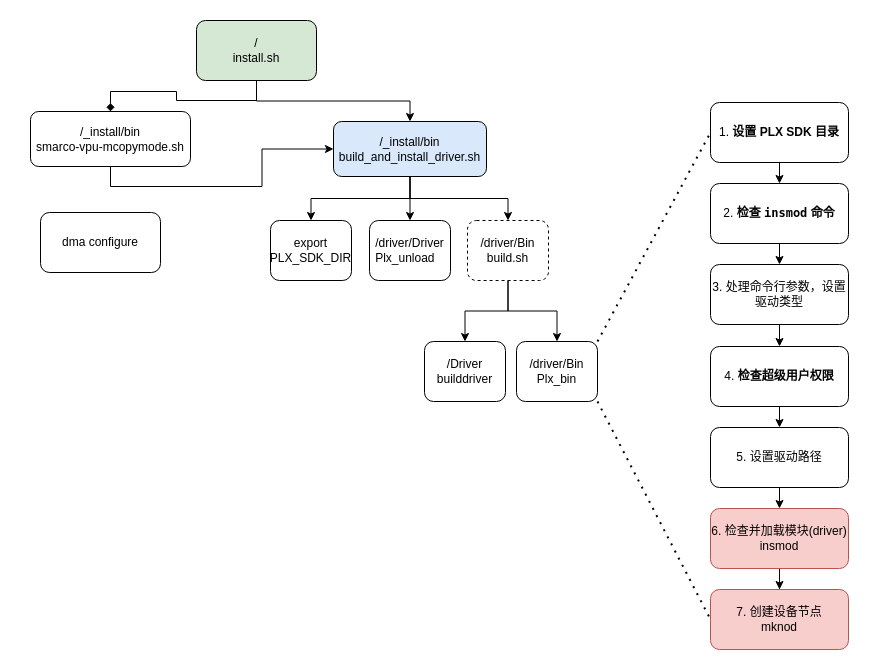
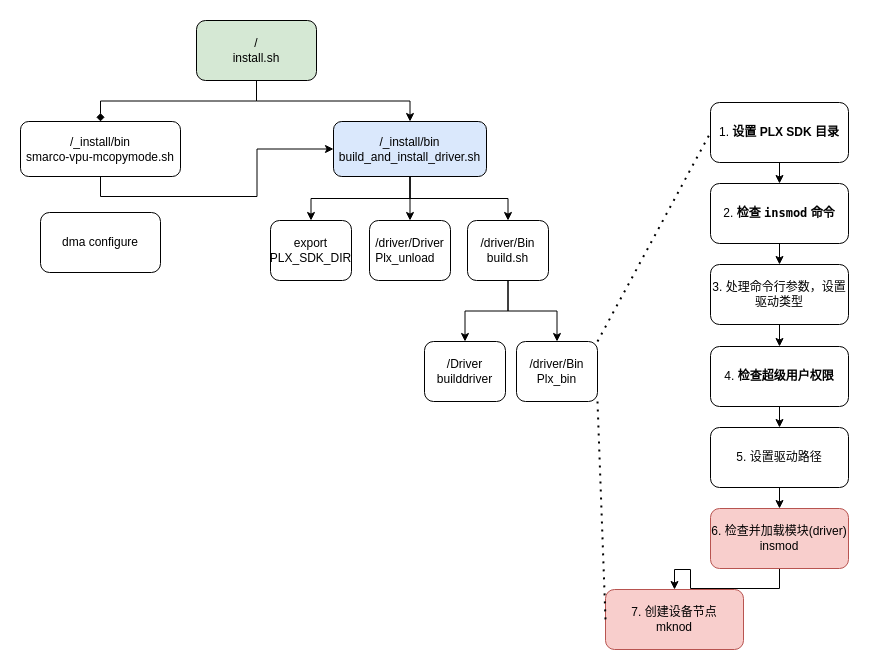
node "/_install/bin smarco-vpu-mcopymode.sh": moved (111, 139) -> (101, 149)
node "/driver/Bin build.sh": style dashed -> solid
node "7. 创建设备节点 mknod": moved (780, 620) -> (675, 620)
